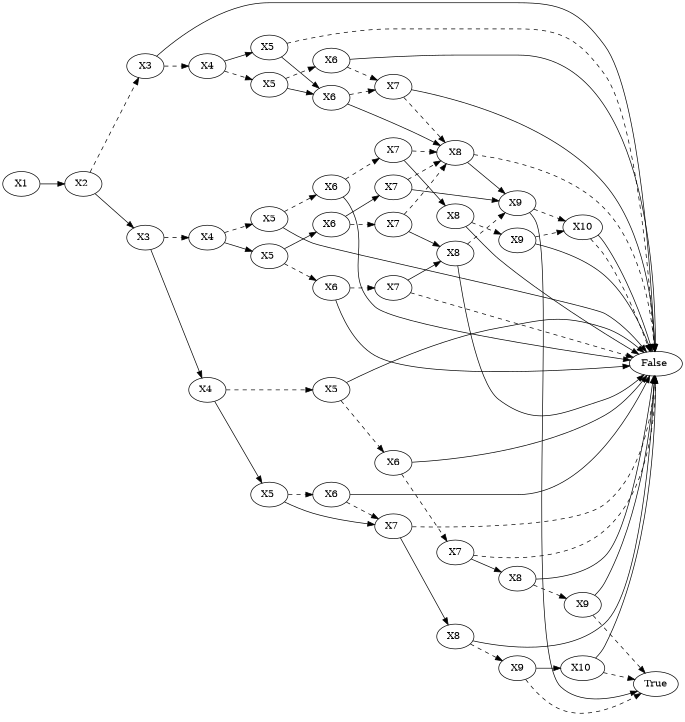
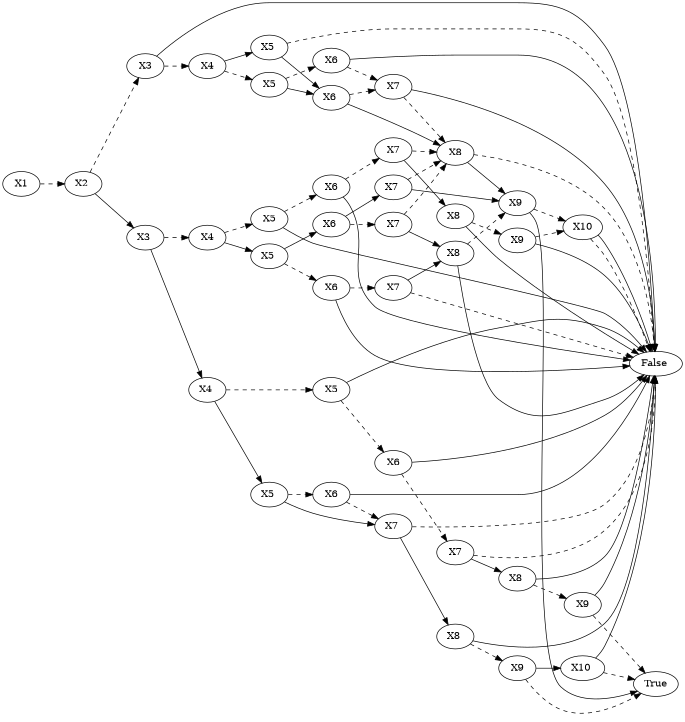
edge "X1" -> "X2": style solid -> dashed
